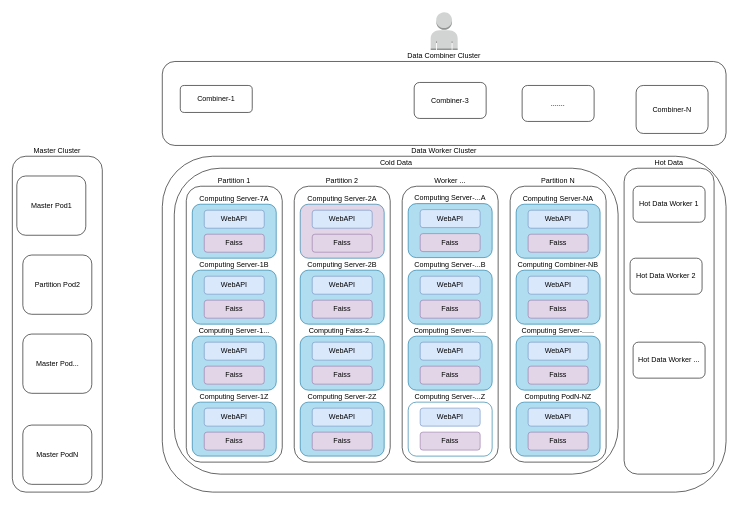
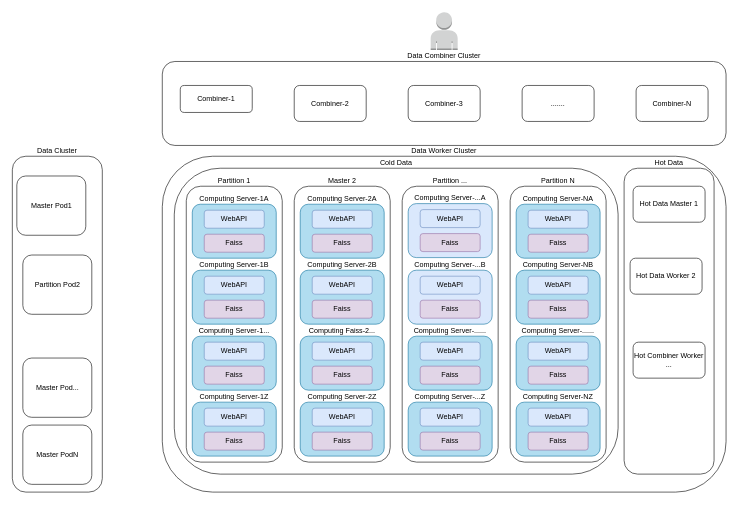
node "Combiner-3": moved (450, 101) -> (444, 104)
node "Combiner-2": added
node "Combiner-N": size 72x48 -> 72x36
node "Master Cluster": label "Master Cluster" -> "Data Cluster"
node "Partition 2": label "Partition 2" -> "Master 2"
node "Worker ...": label "Worker ..." -> "Partition ..."
node "Computing Server-7A": label "Computing Server-7A" -> "Computing Server-1A"
node "Hot Data Worker 1": label "Hot Data Worker 1" -> "Hot Data Master 1"
node "Computing Server-2A": fillcolor #e1d5e7 -> #b1ddf0
node "Computing Server-...A": fillcolor #b1ddf0 -> #dae8fc
node "Computing Combiner-NB": label "Computing Combiner-NB" -> "Computing Server-NB"
node "Computing Server-...B": fillcolor #b1ddf0 -> #dae8fc
node "Hot Data Worker ...": label "Hot Data Worker ..." -> "Hot Combiner Worker ..."
node "Master Pod...": moved (57, 364) -> (57, 388)
node "Computing PodN-NZ": label "Computing PodN-NZ" -> "Computing Server-NZ"
node "Computing Server-...Z": fillcolor #ffffff -> #b1ddf0
